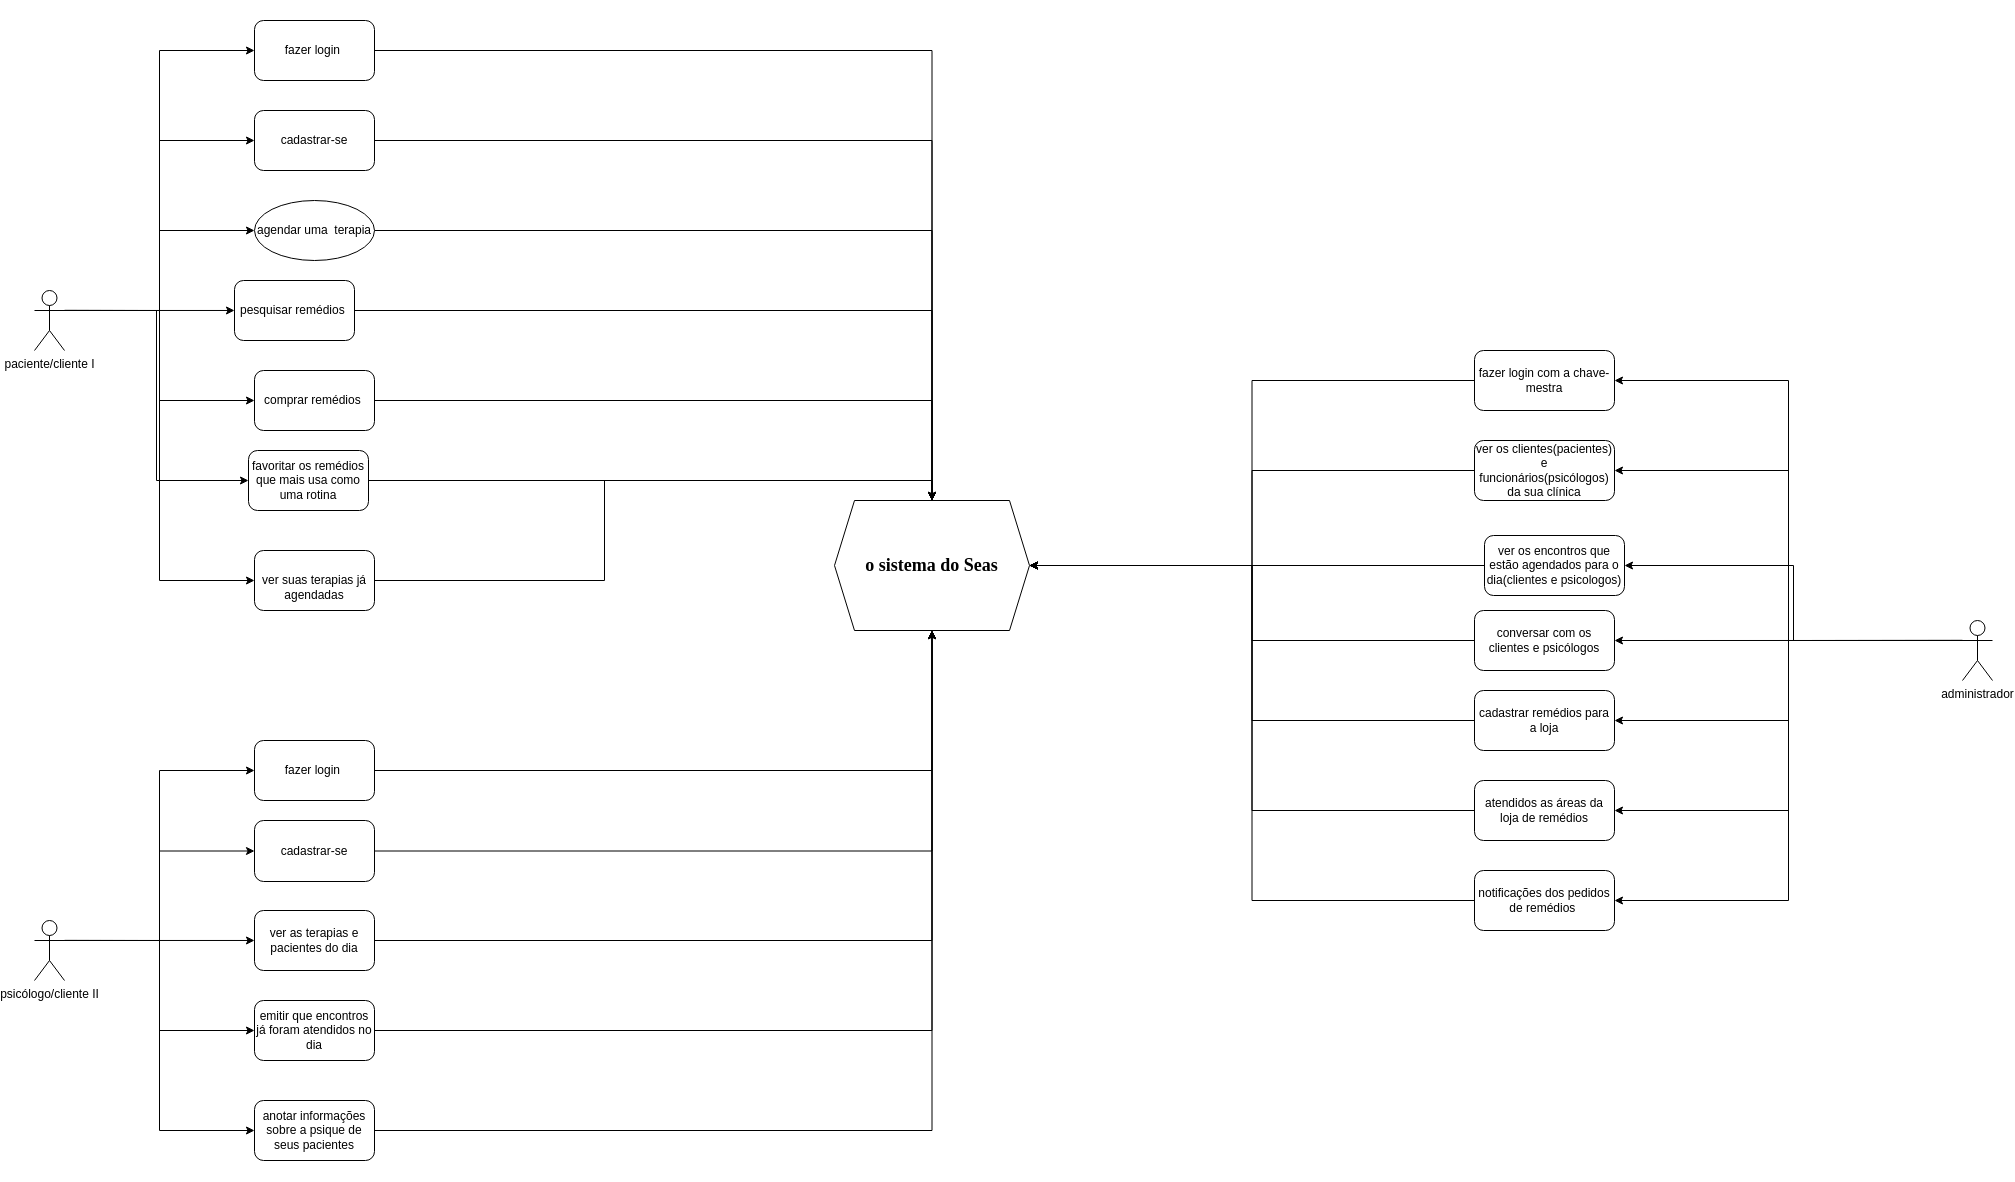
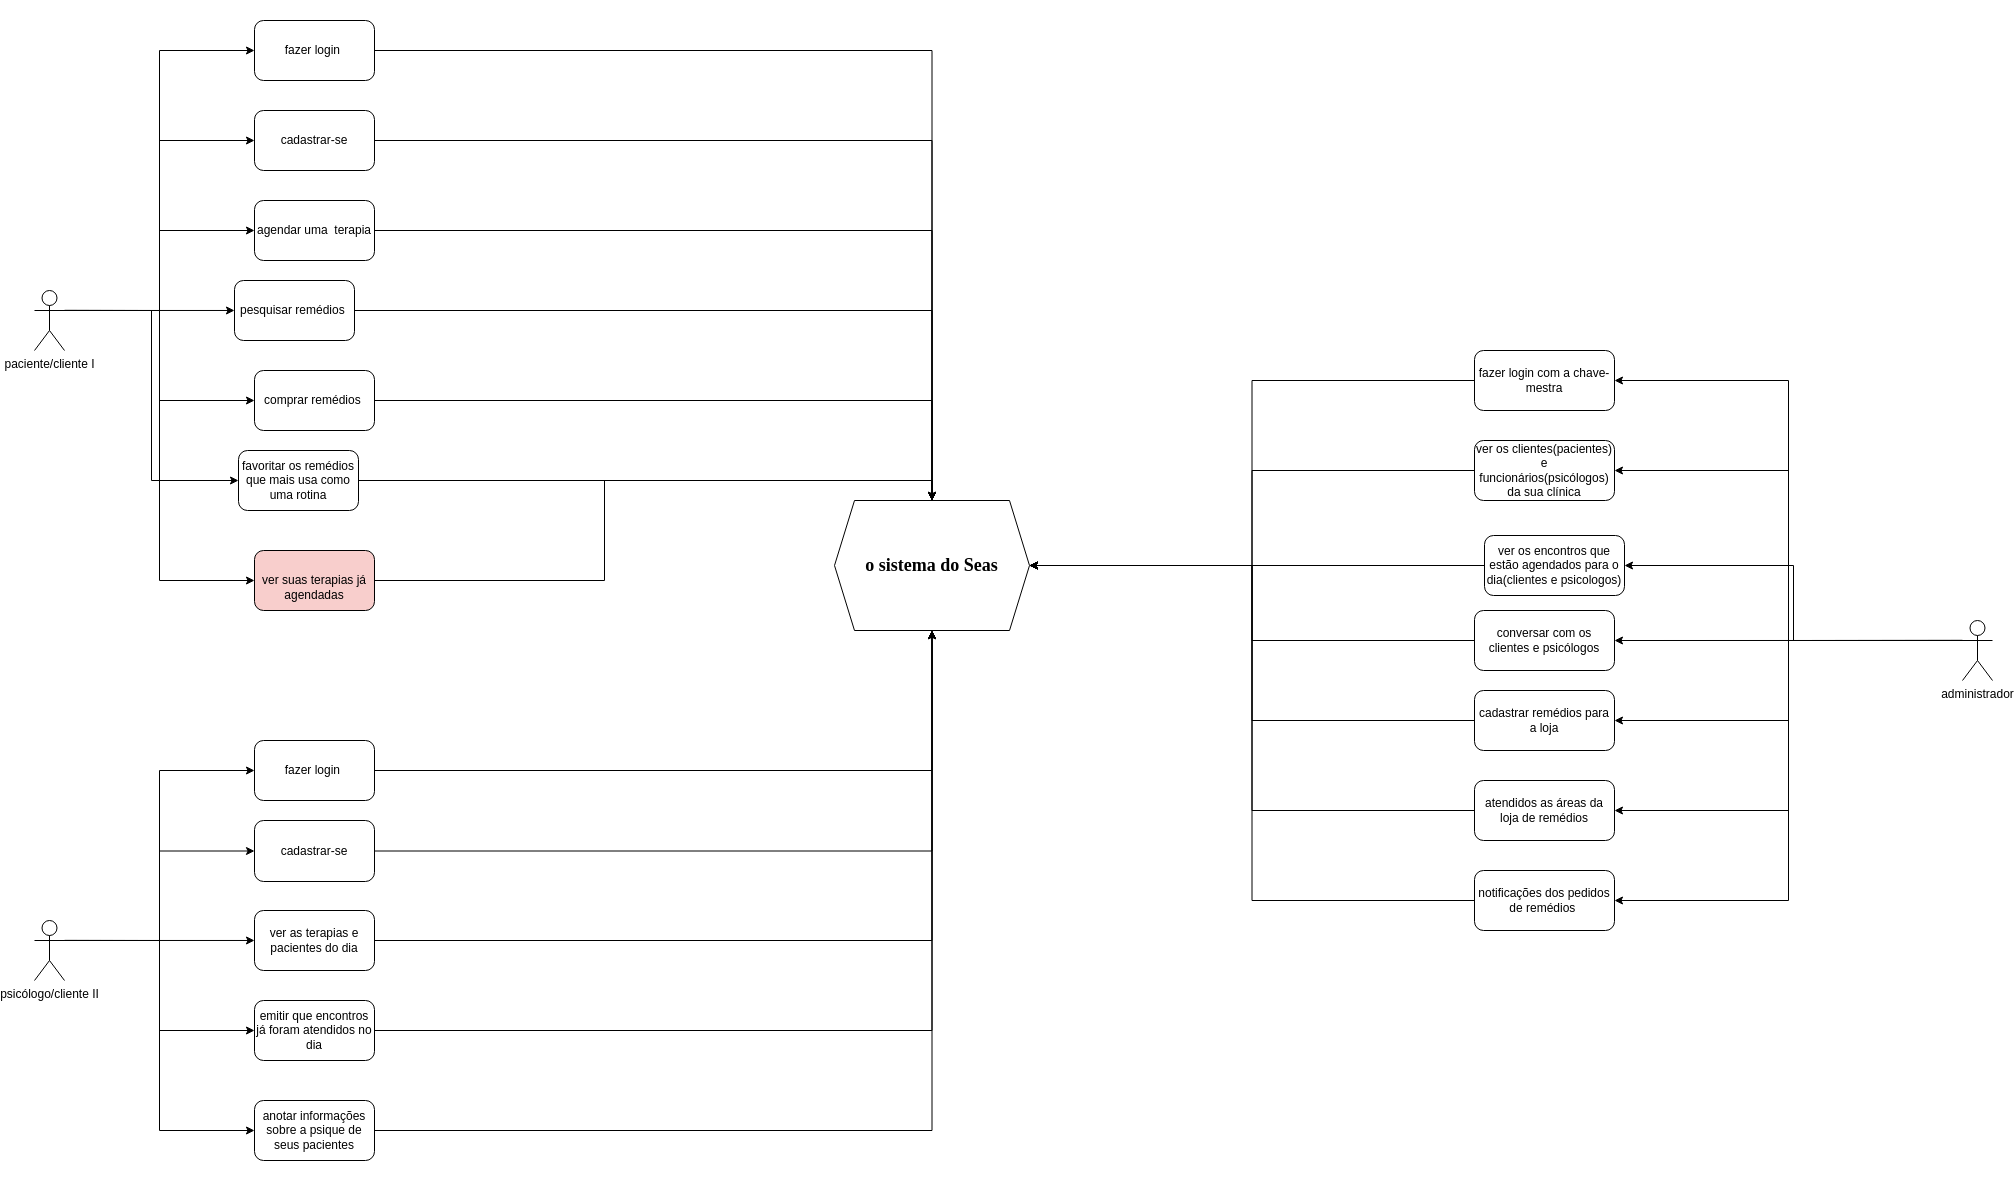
node "agendar uma terapia": shape ellipse -> rounded rectangle
node "favoritar os remédios que mais usa como uma rotina": moved (309, 481) -> (299, 481)
node "ver suas terapias já agendadas": fillcolor #ffffff -> #f8cecc
